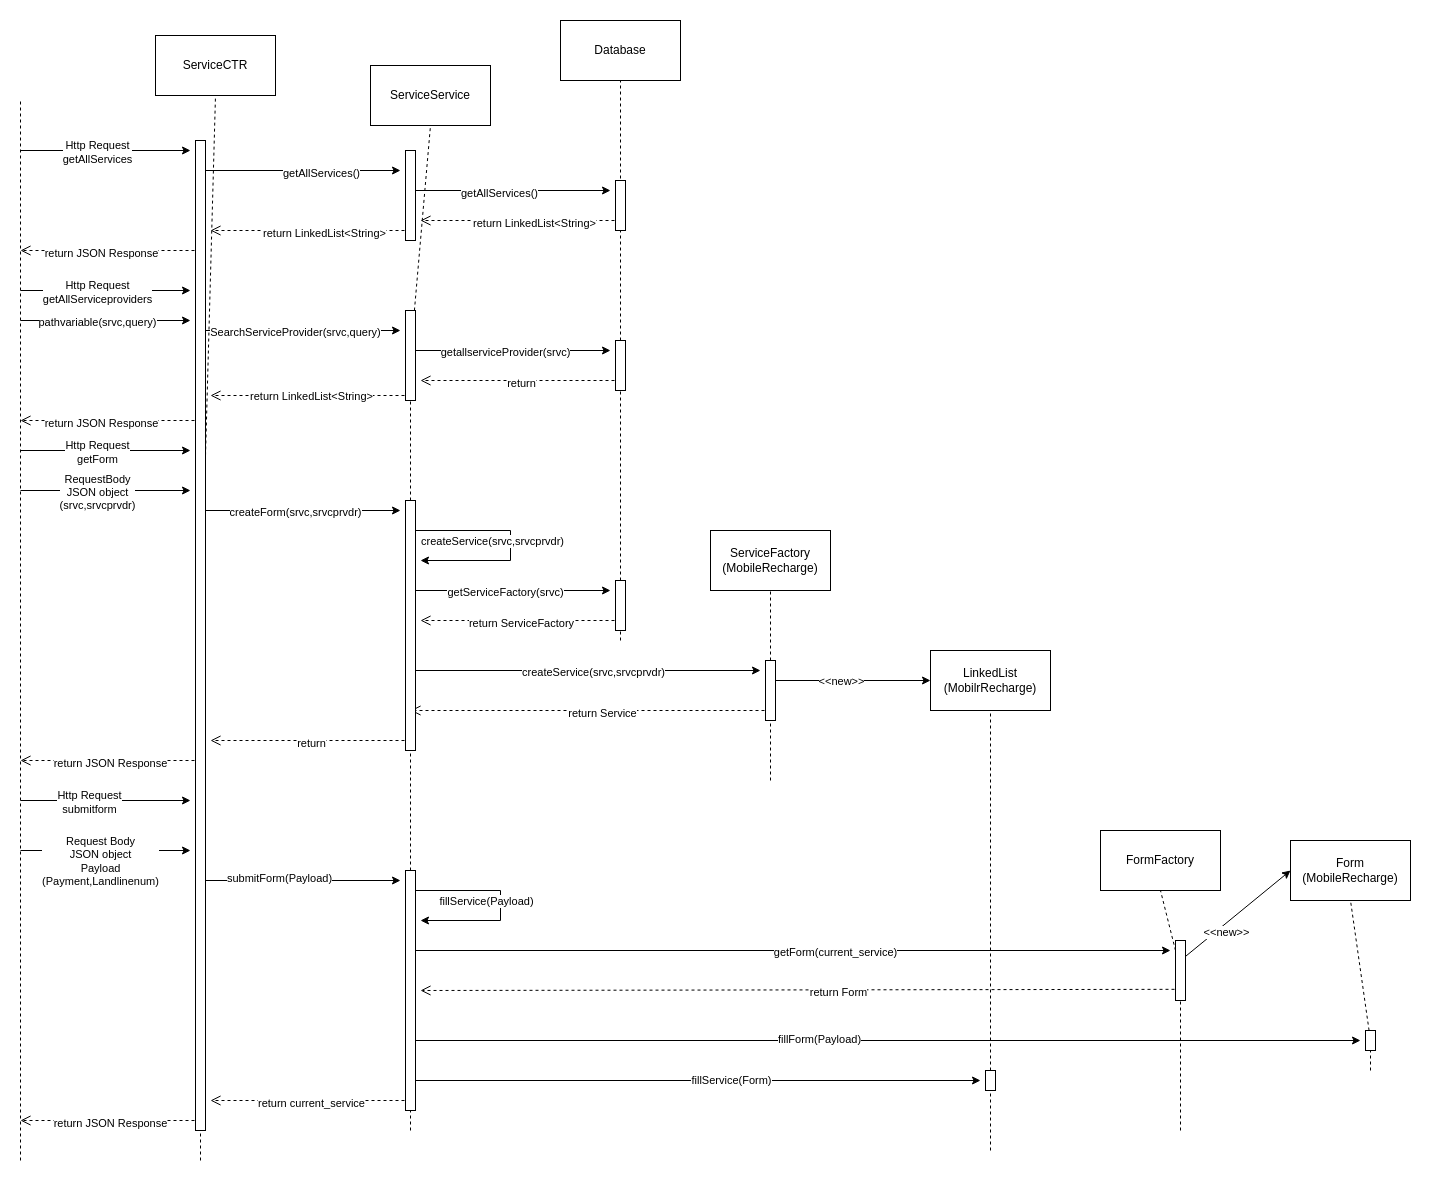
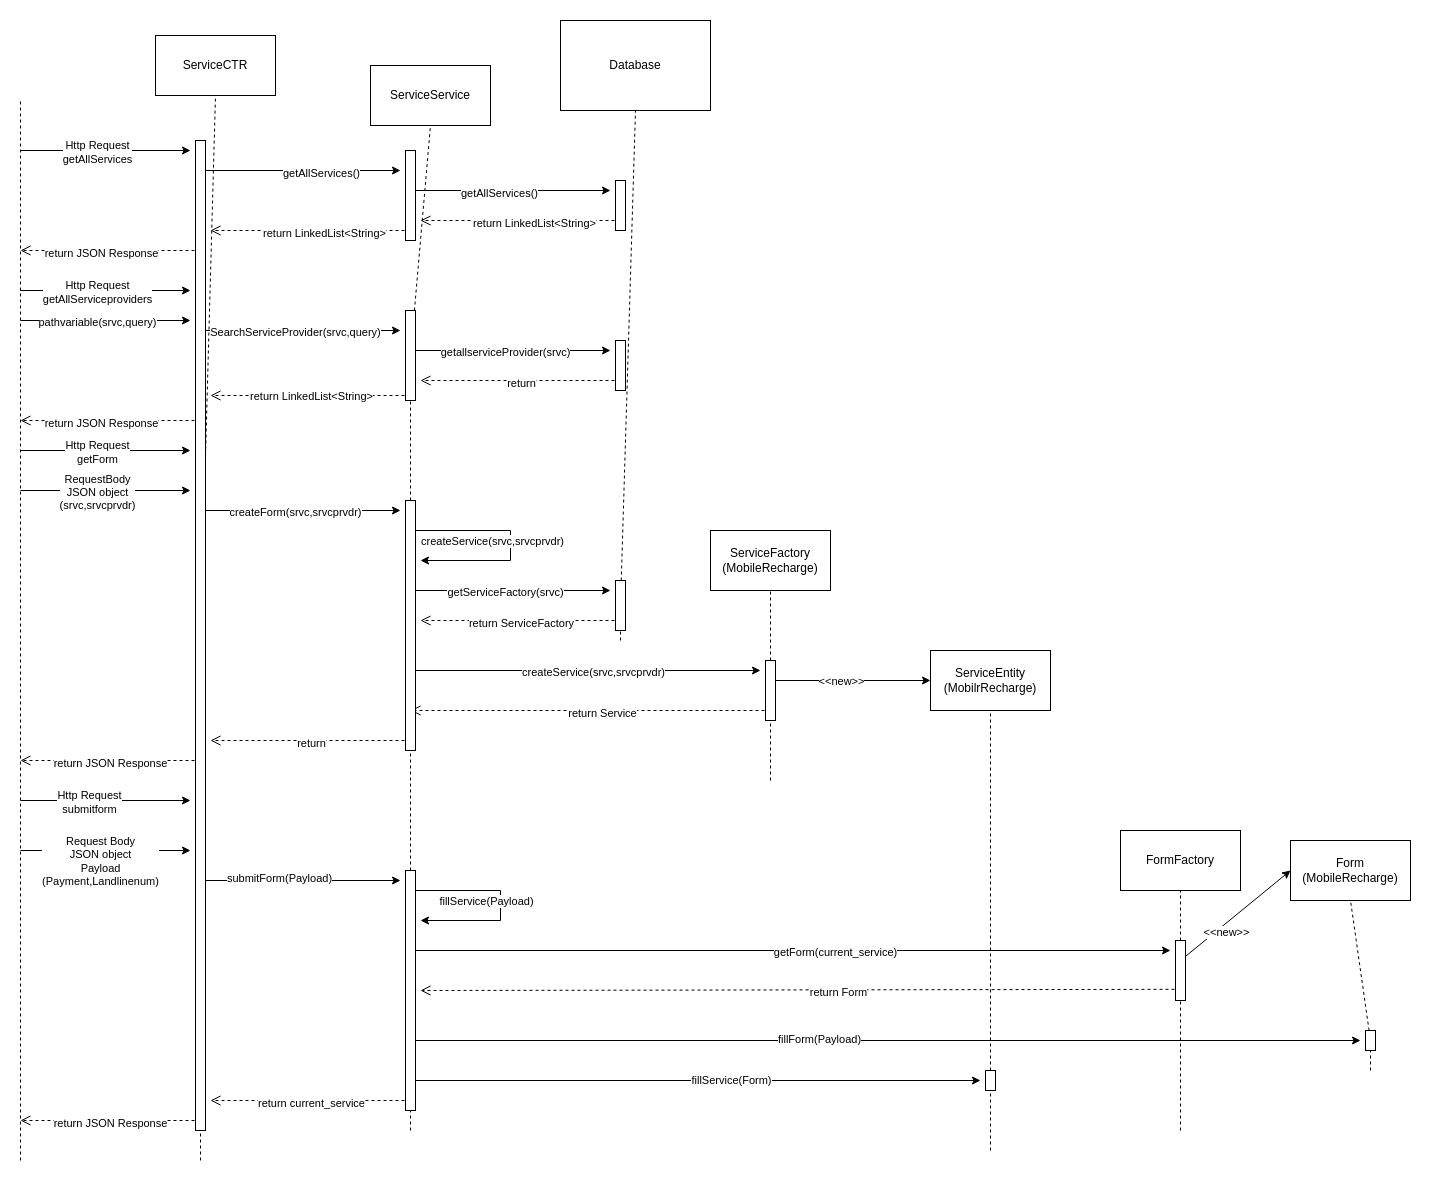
node "Database": size 120x60 -> 150x90
node "LinkedList (MobilrRecharge)": label "LinkedList (MobilrRecharge)" -> "ServiceEntity (MobilrRecharge)"
node "FormFactory": moved (1161, 861) -> (1181, 861)
